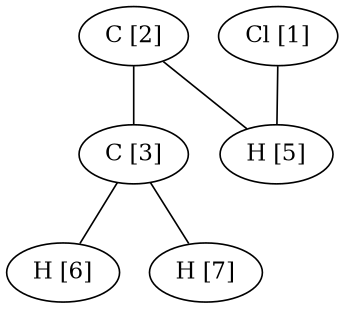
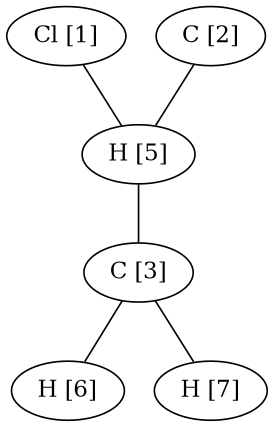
edge "C [2]" -- "C [3]": now "H [5]" -- "C [3]"
